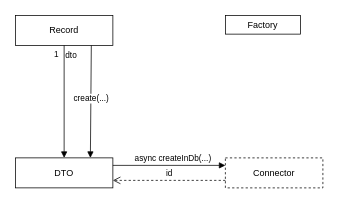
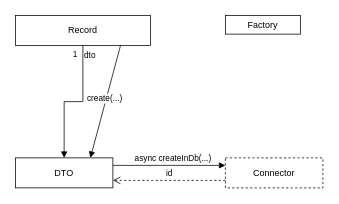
node "Record": size 98x30 -> 135x30
